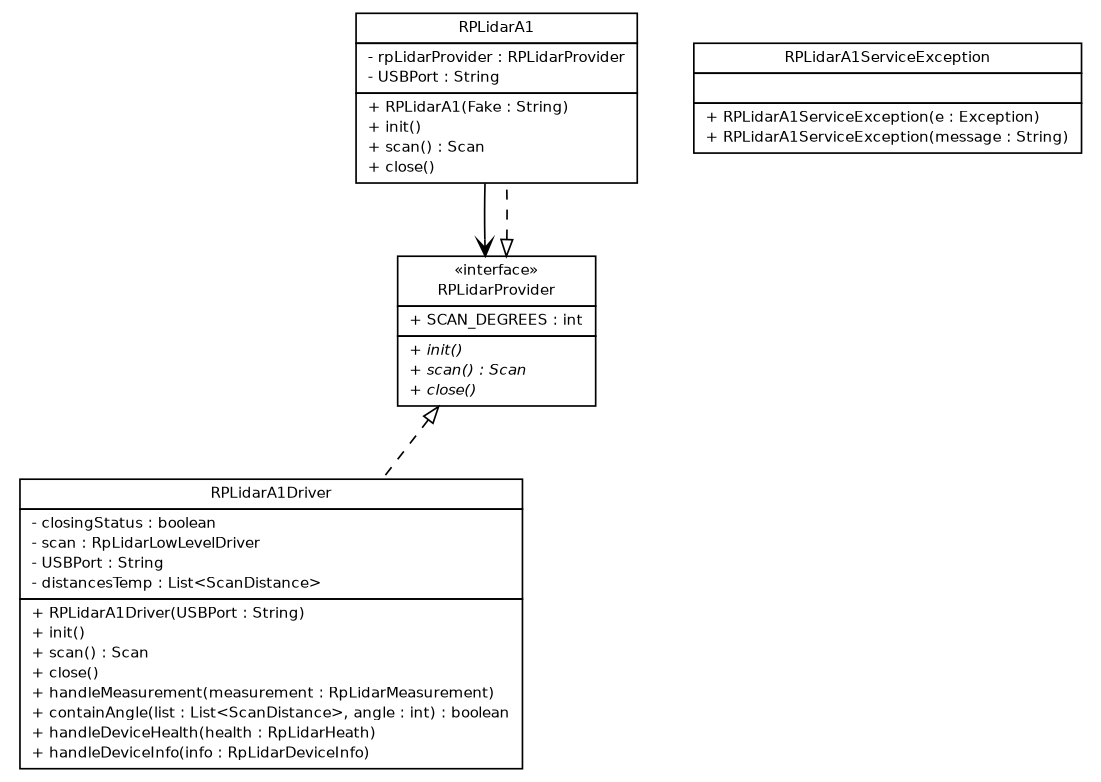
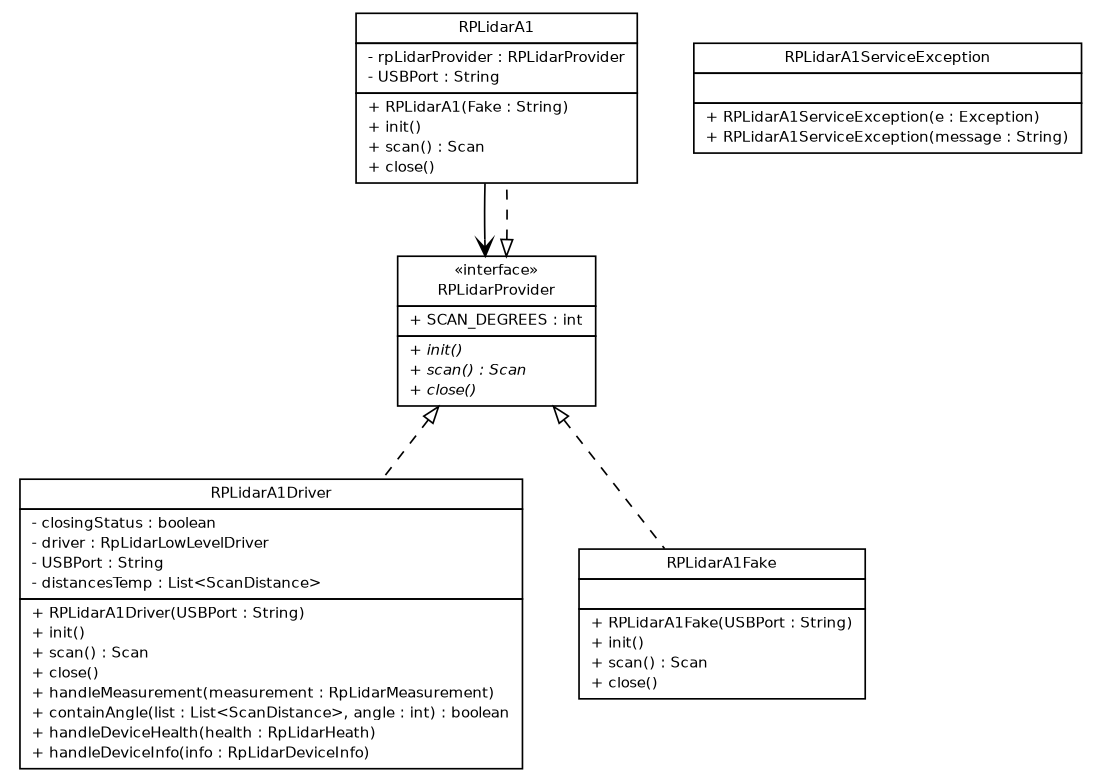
node "RPLidarA1Driver": text "- scan : RpLidarLowLevelDriver" -> "- driver : RpLidarLowLevelDriver"
node "RPLidarA1Fake": added
